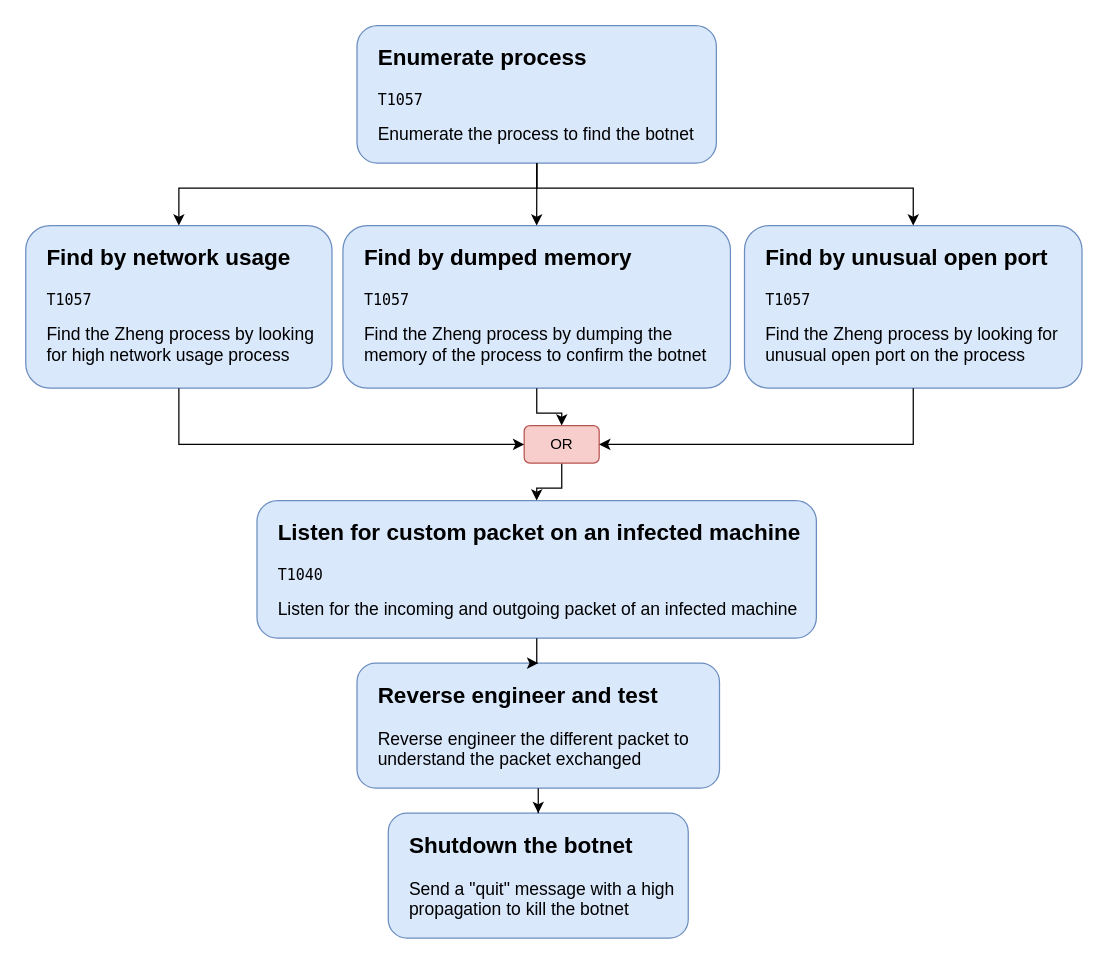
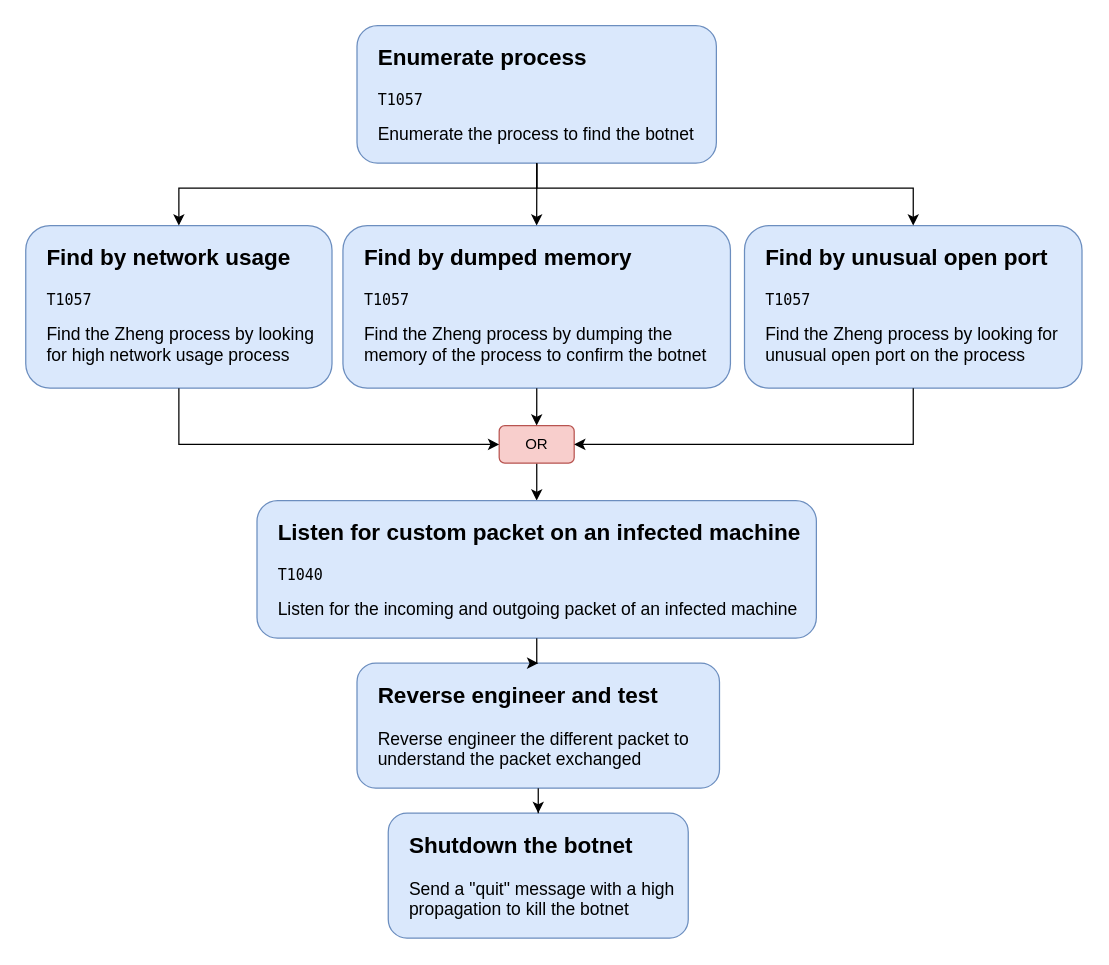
node "OR": moved (562, 444) -> (537, 444)
